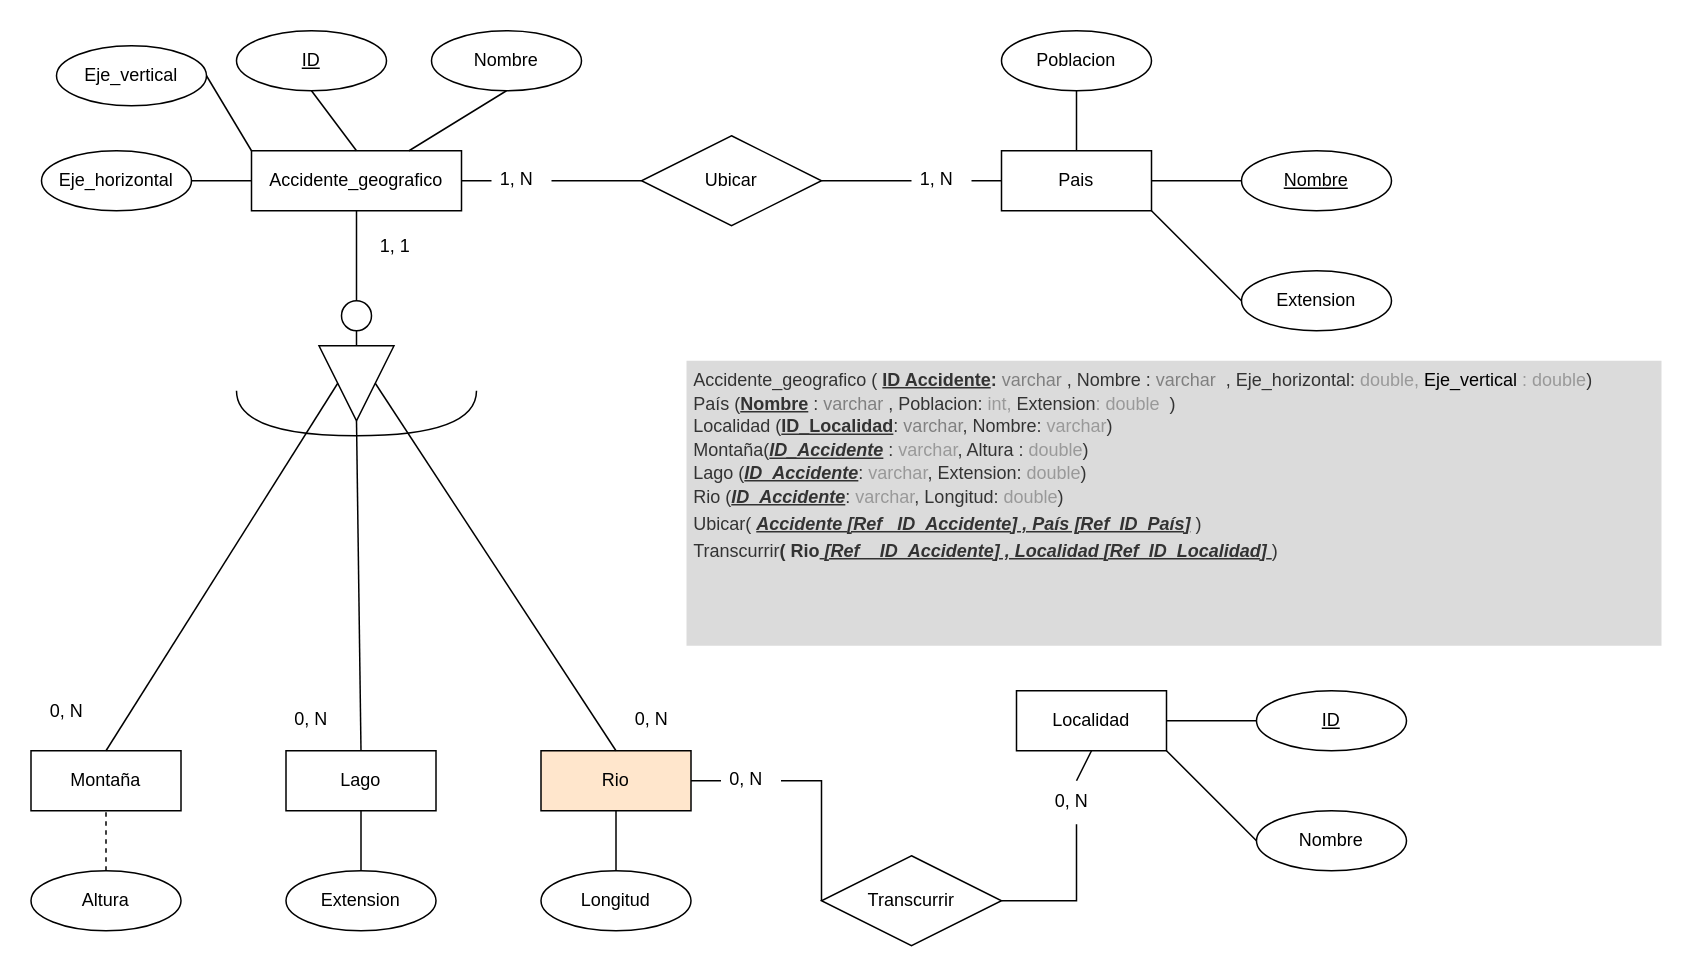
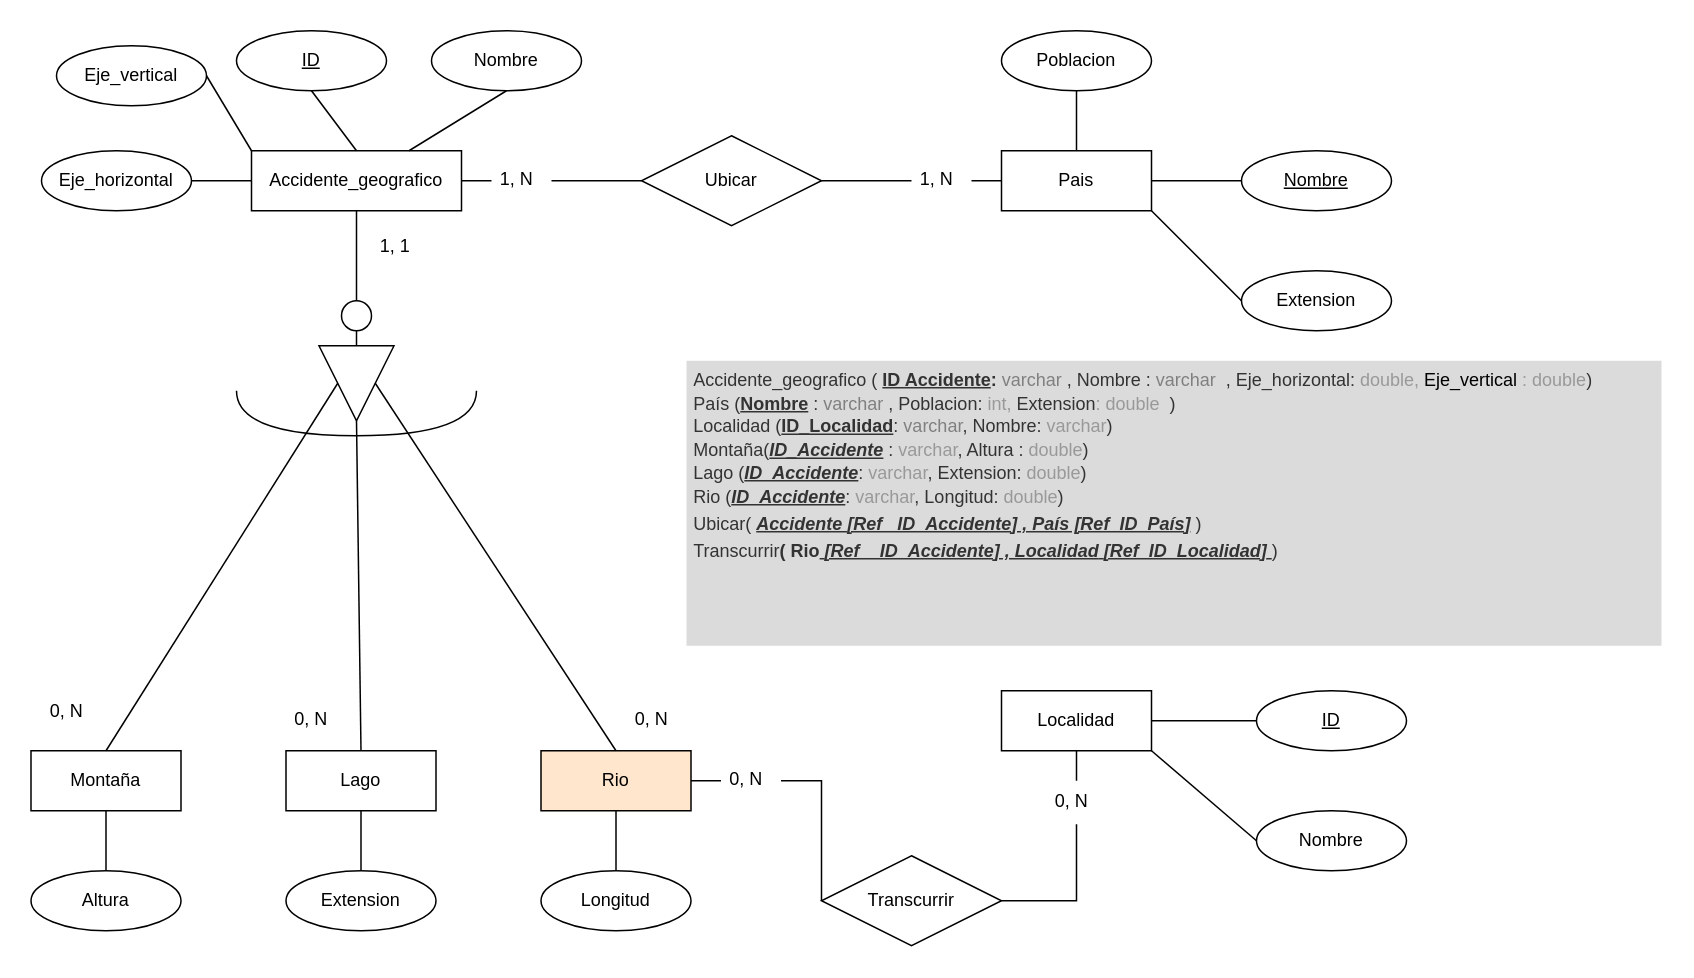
node "Localidad": moved (1091, 721) -> (1076, 721)
edge "Montaña" -- "Altura": style dashed -> solid
